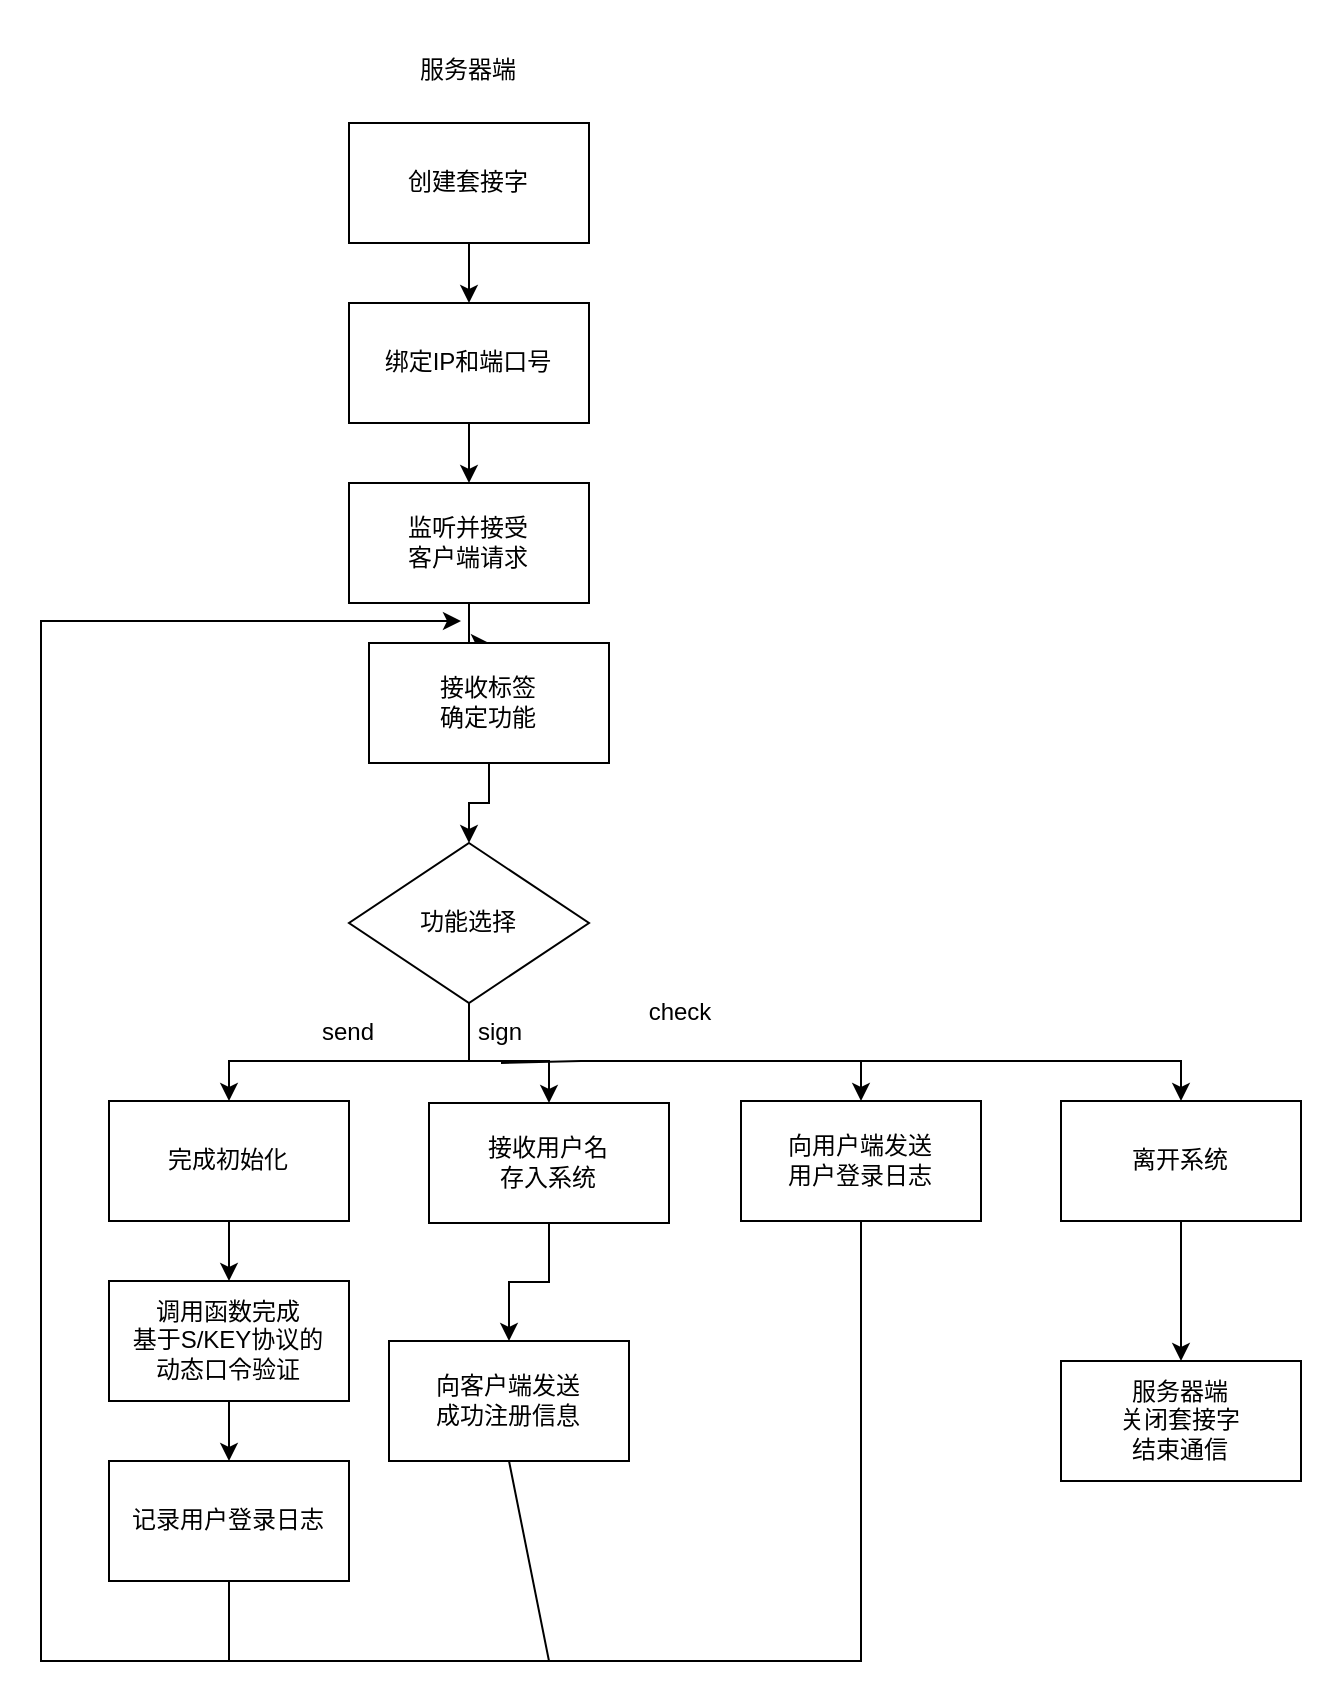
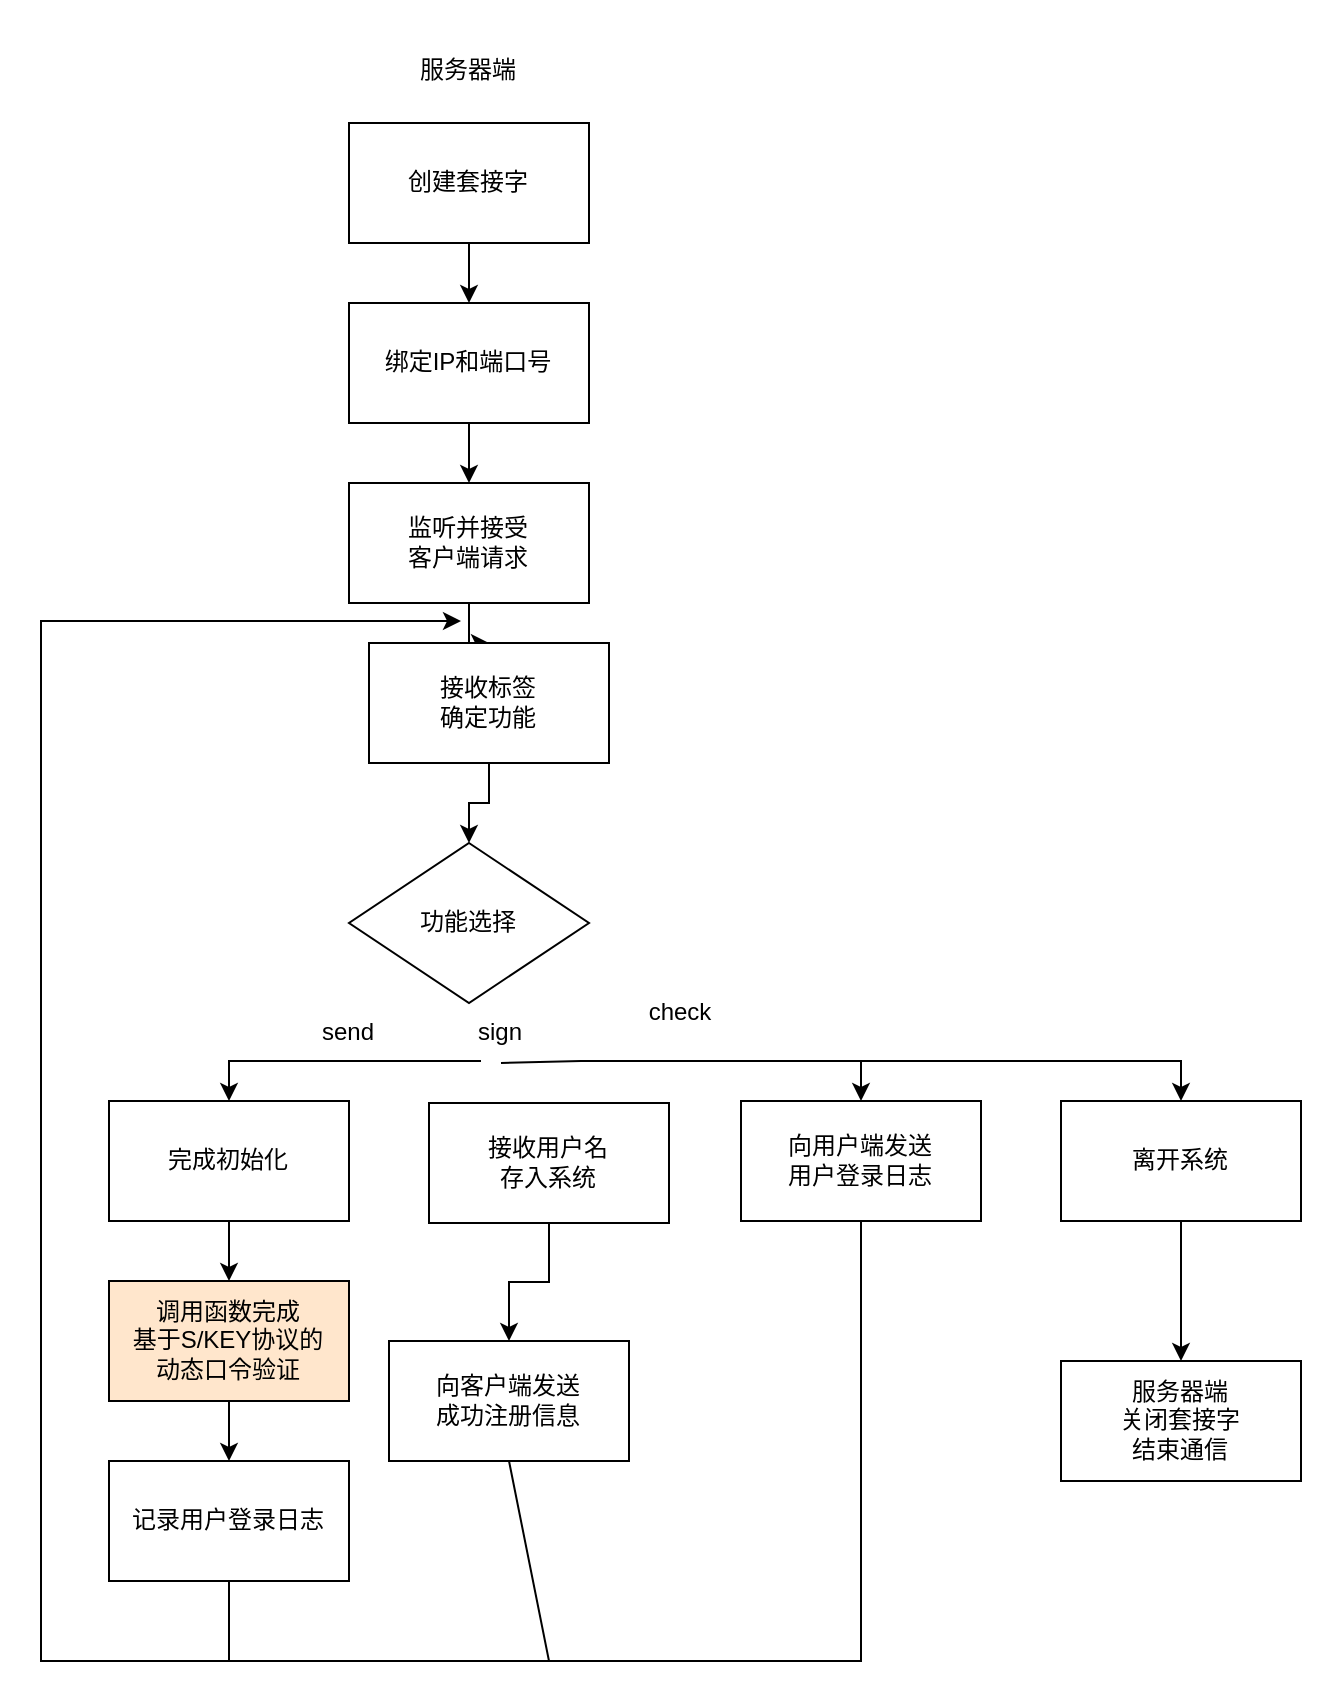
edge "功能选择" -> "接收用户名 存入系统": removed
node "调用函数完成 基于S/KEY协议的 动态口令验证": fillcolor #ffffff -> #ffe6cc
